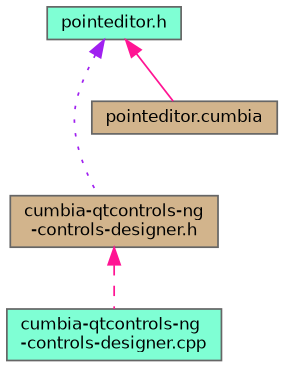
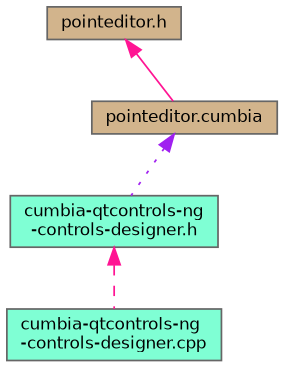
node "pointeditor.h": fillcolor aquamarine -> tan
edge "cumbia-qtcontrols-ng -controls-designer.h" -> "pointeditor.h": now "cumbia-qtcontrols-ng -controls-designer.h" -> "pointeditor.cumbia"
node "cumbia-qtcontrols-ng -controls-designer.h": fillcolor tan -> aquamarine
